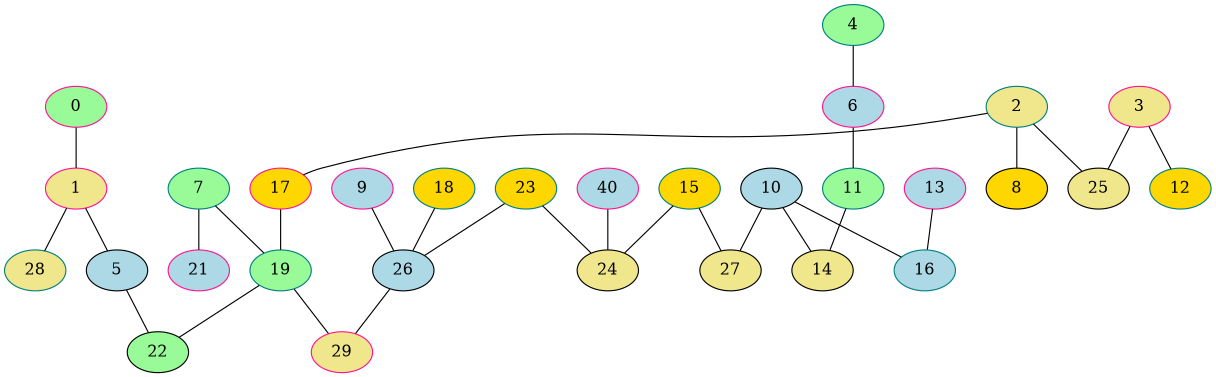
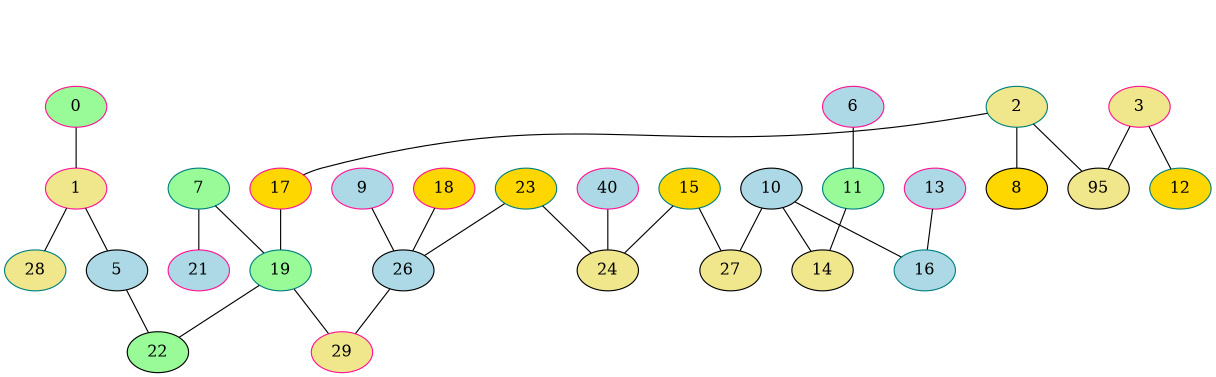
node "4": removed
node "18": color teal -> deeppink
node "25": label "25" -> "95"
